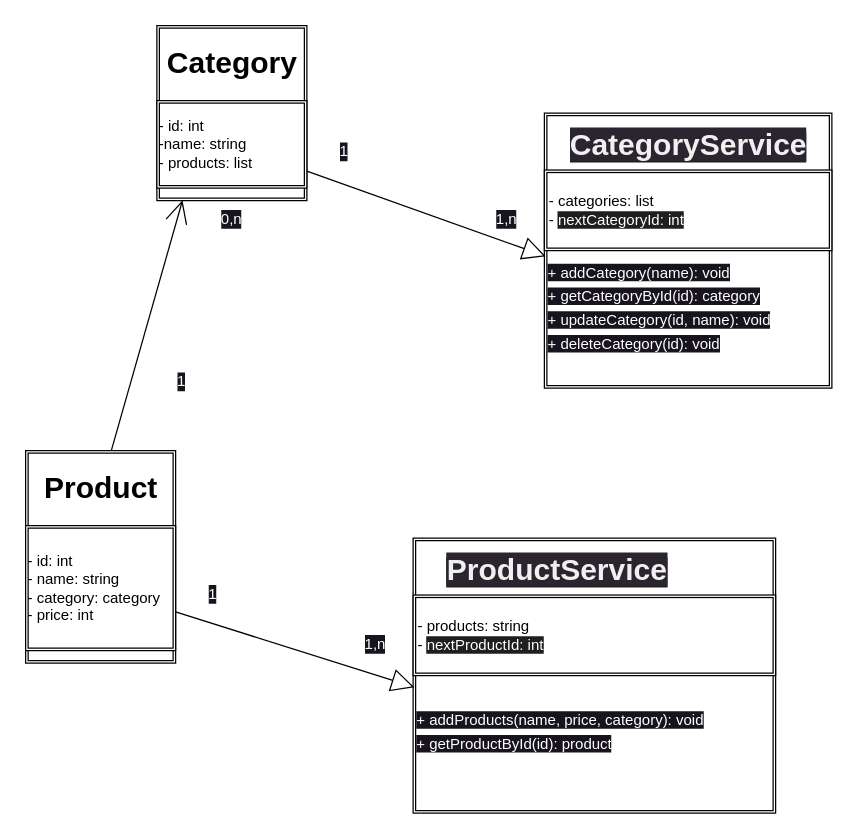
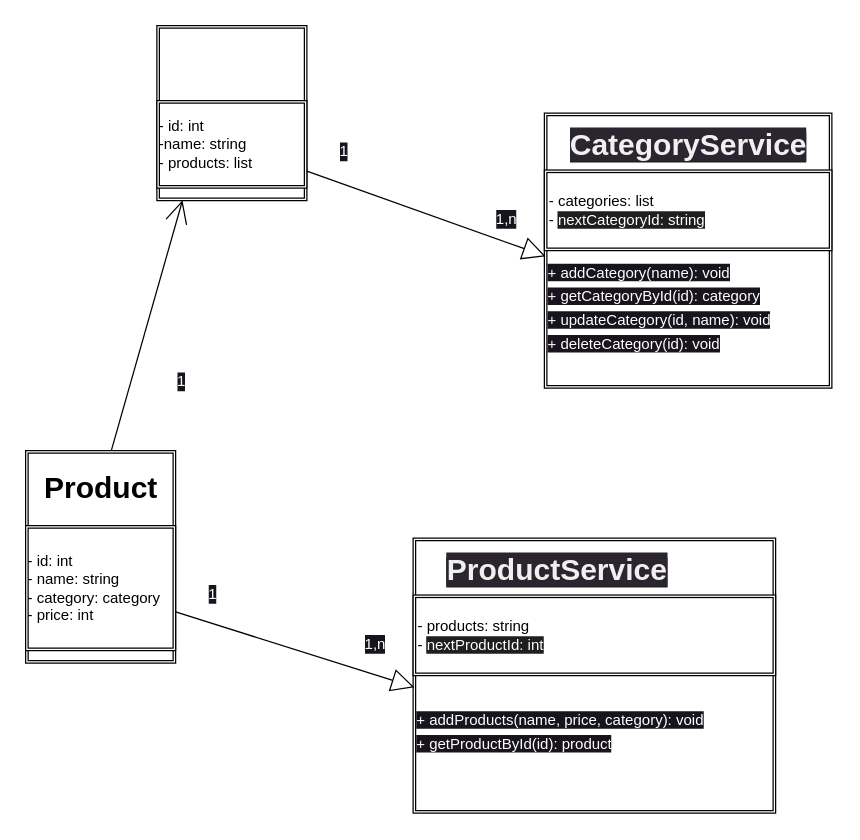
node "Category": removed
node "- categories: list - nextCategoryId: int": label "- categories: list - nextCategoryId: int" -> "- categories: list - nextCategoryId: string"
node "0,n": removed
